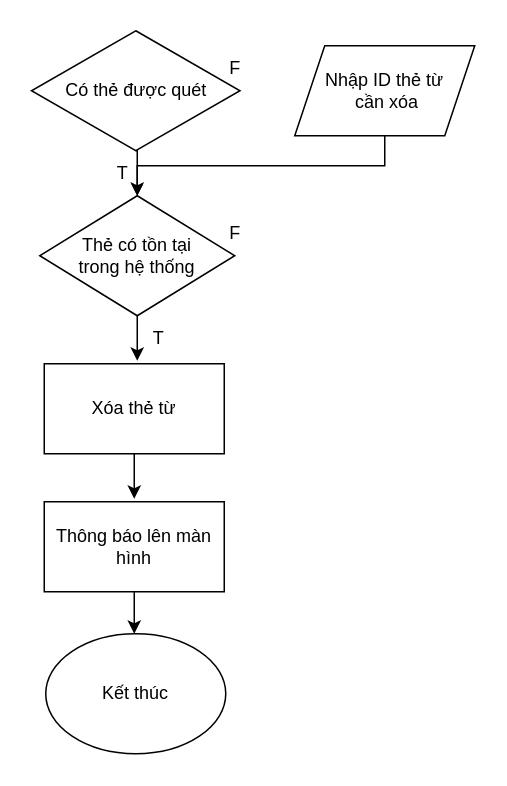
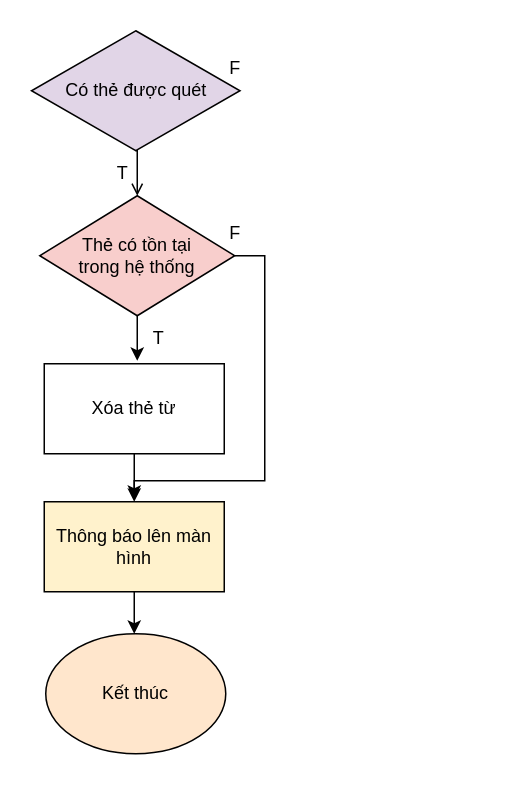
node "Có thẻ được quét": fillcolor #ffffff -> #e1d5e7
node "Nhập ID thẻ từ cần xóa": removed
edge "Nhập ID thẻ từ cần xóa" -> "Thẻ có tồn tại trong hệ thống": removed
node "Thẻ có tồn tại trong hệ thống": fillcolor #ffffff -> #f8cecc
edge "Thẻ có tồn tại trong hệ thống" -> "Thông báo lên màn hình": added
node "Thông báo lên màn hình": fillcolor #ffffff -> #fff2cc
node "Kết thúc": fillcolor #ffffff -> #ffe6cc
